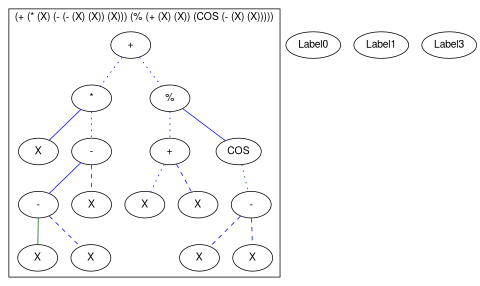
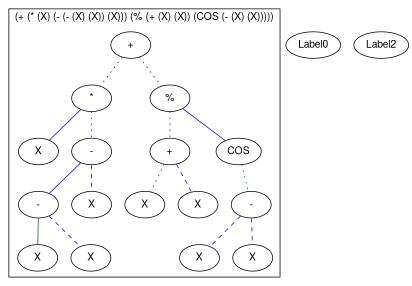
node "Label1": label "Label1" -> "Label2"
node "Label3": removed
